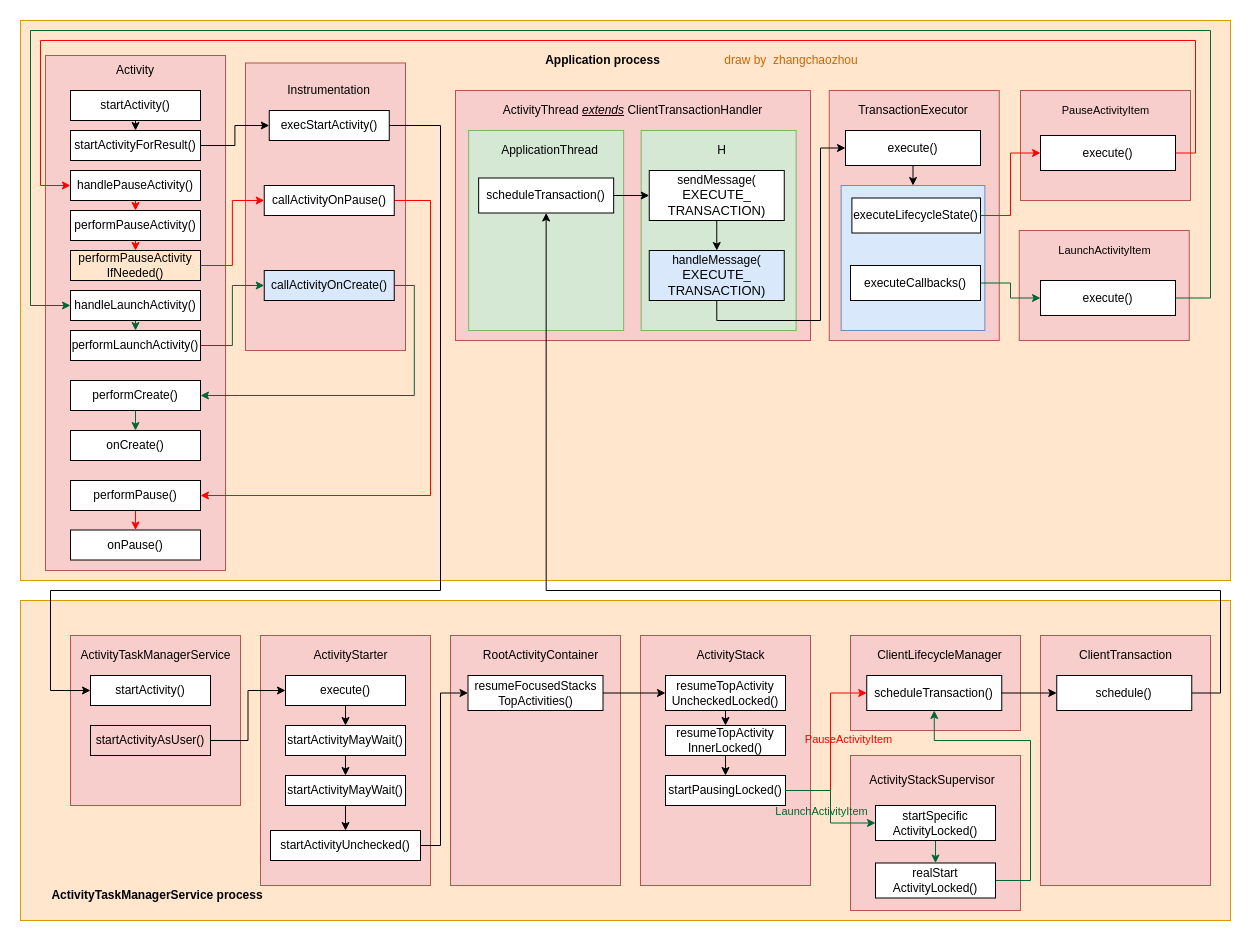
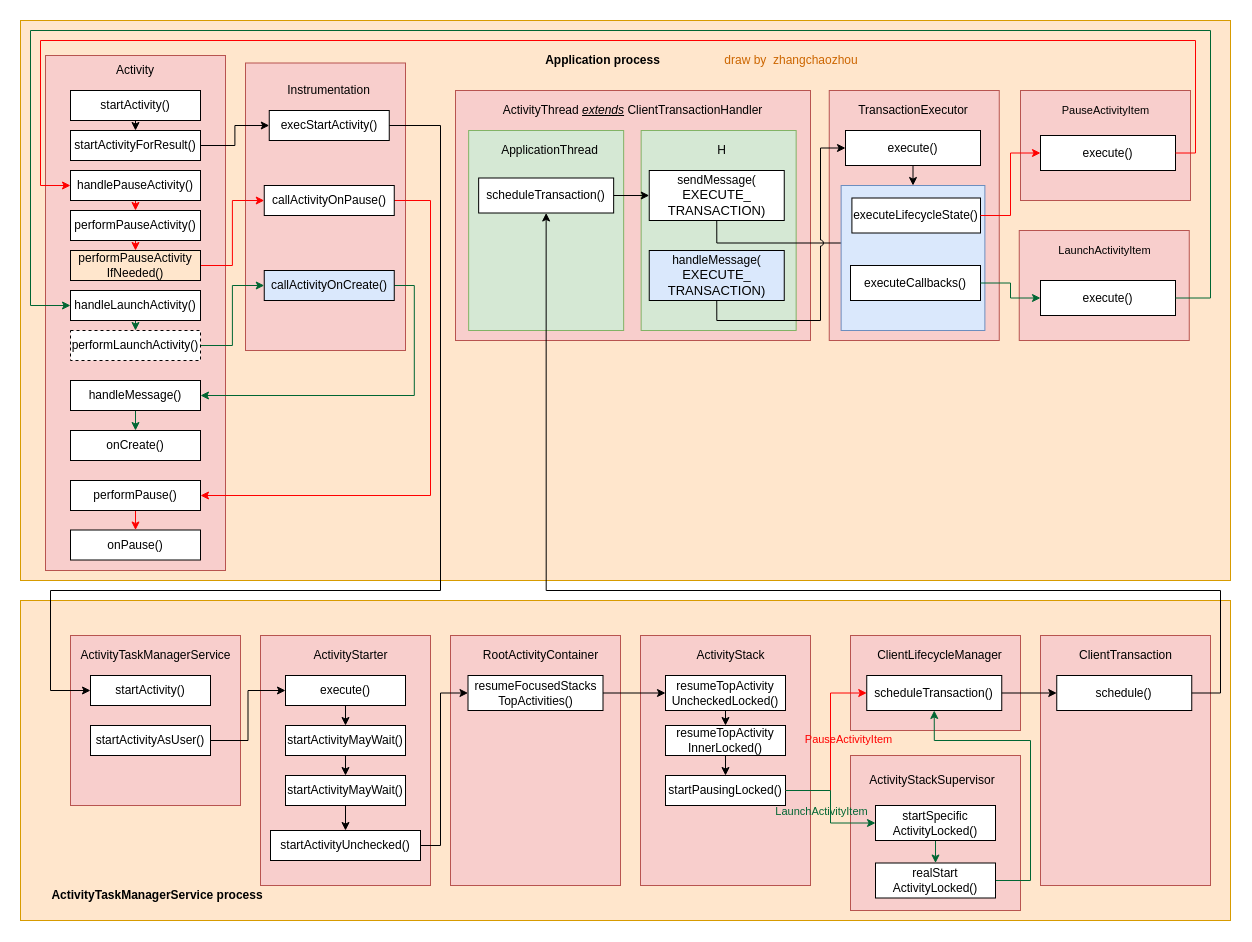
edge "sendMessage( EXECUTE_ TRANSACTION)" -> "handleMessage( EXECUTE_ TRANSACTION)": now "sendMessage( EXECUTE_ TRANSACTION)" -> "executeCallbacks()"
node "performLaunchActivity()": style solid -> dashed
node "performCreate()": label "performCreate()" -> "handleMessage()"
node "startActivityAsUser()": fillcolor #f8cecc -> #ffffff
